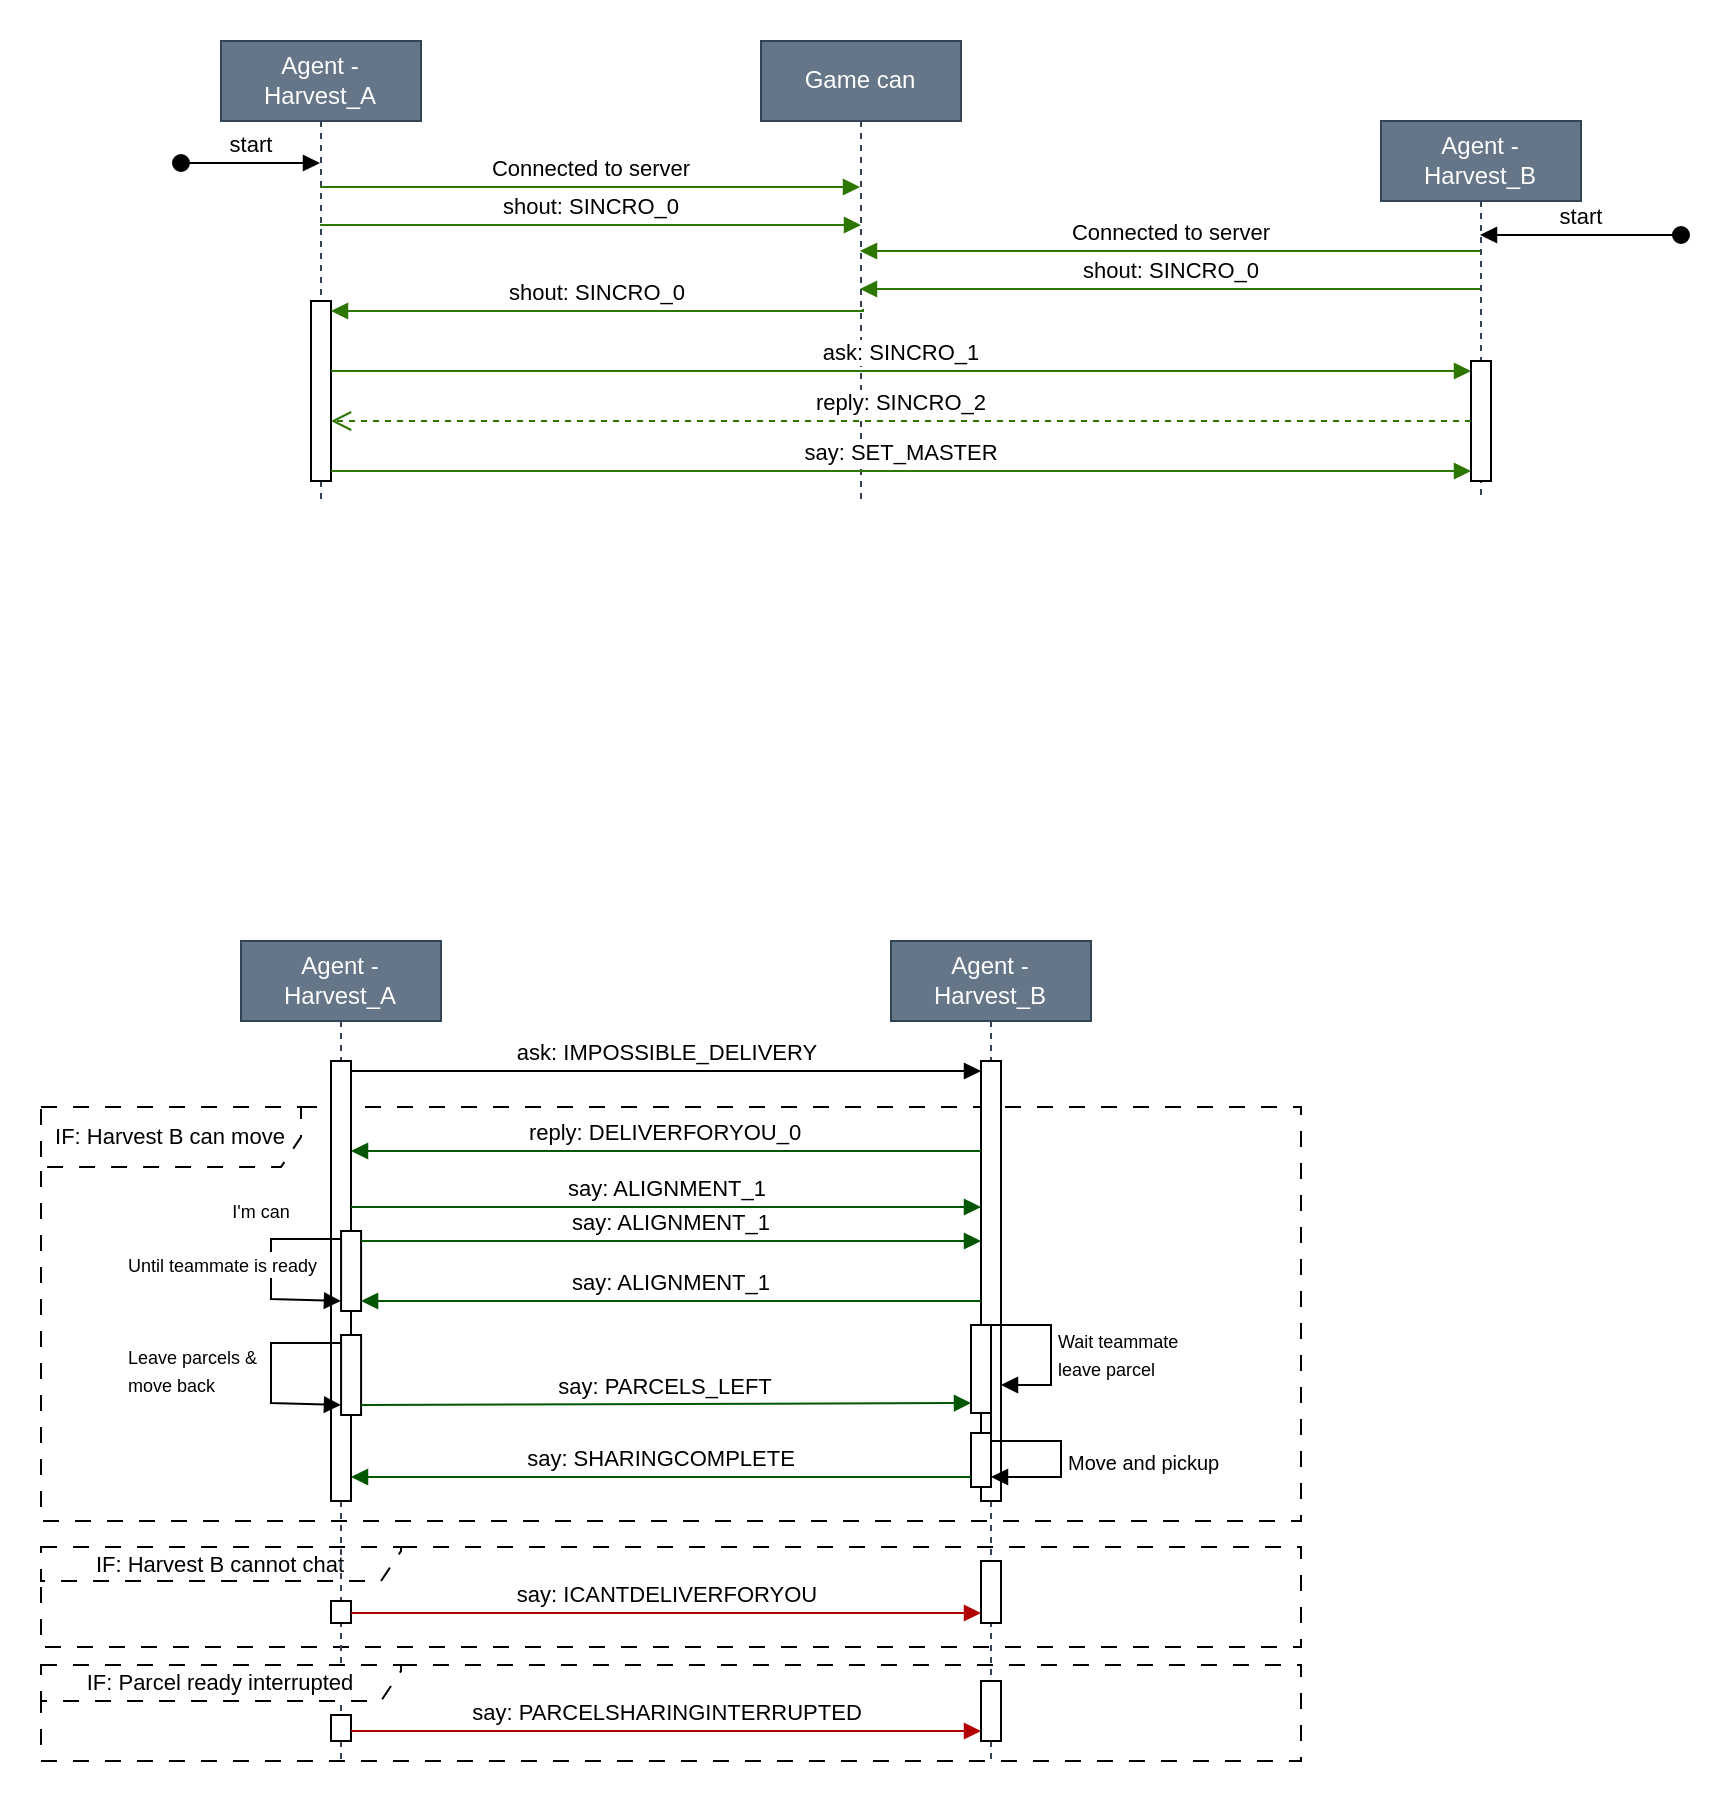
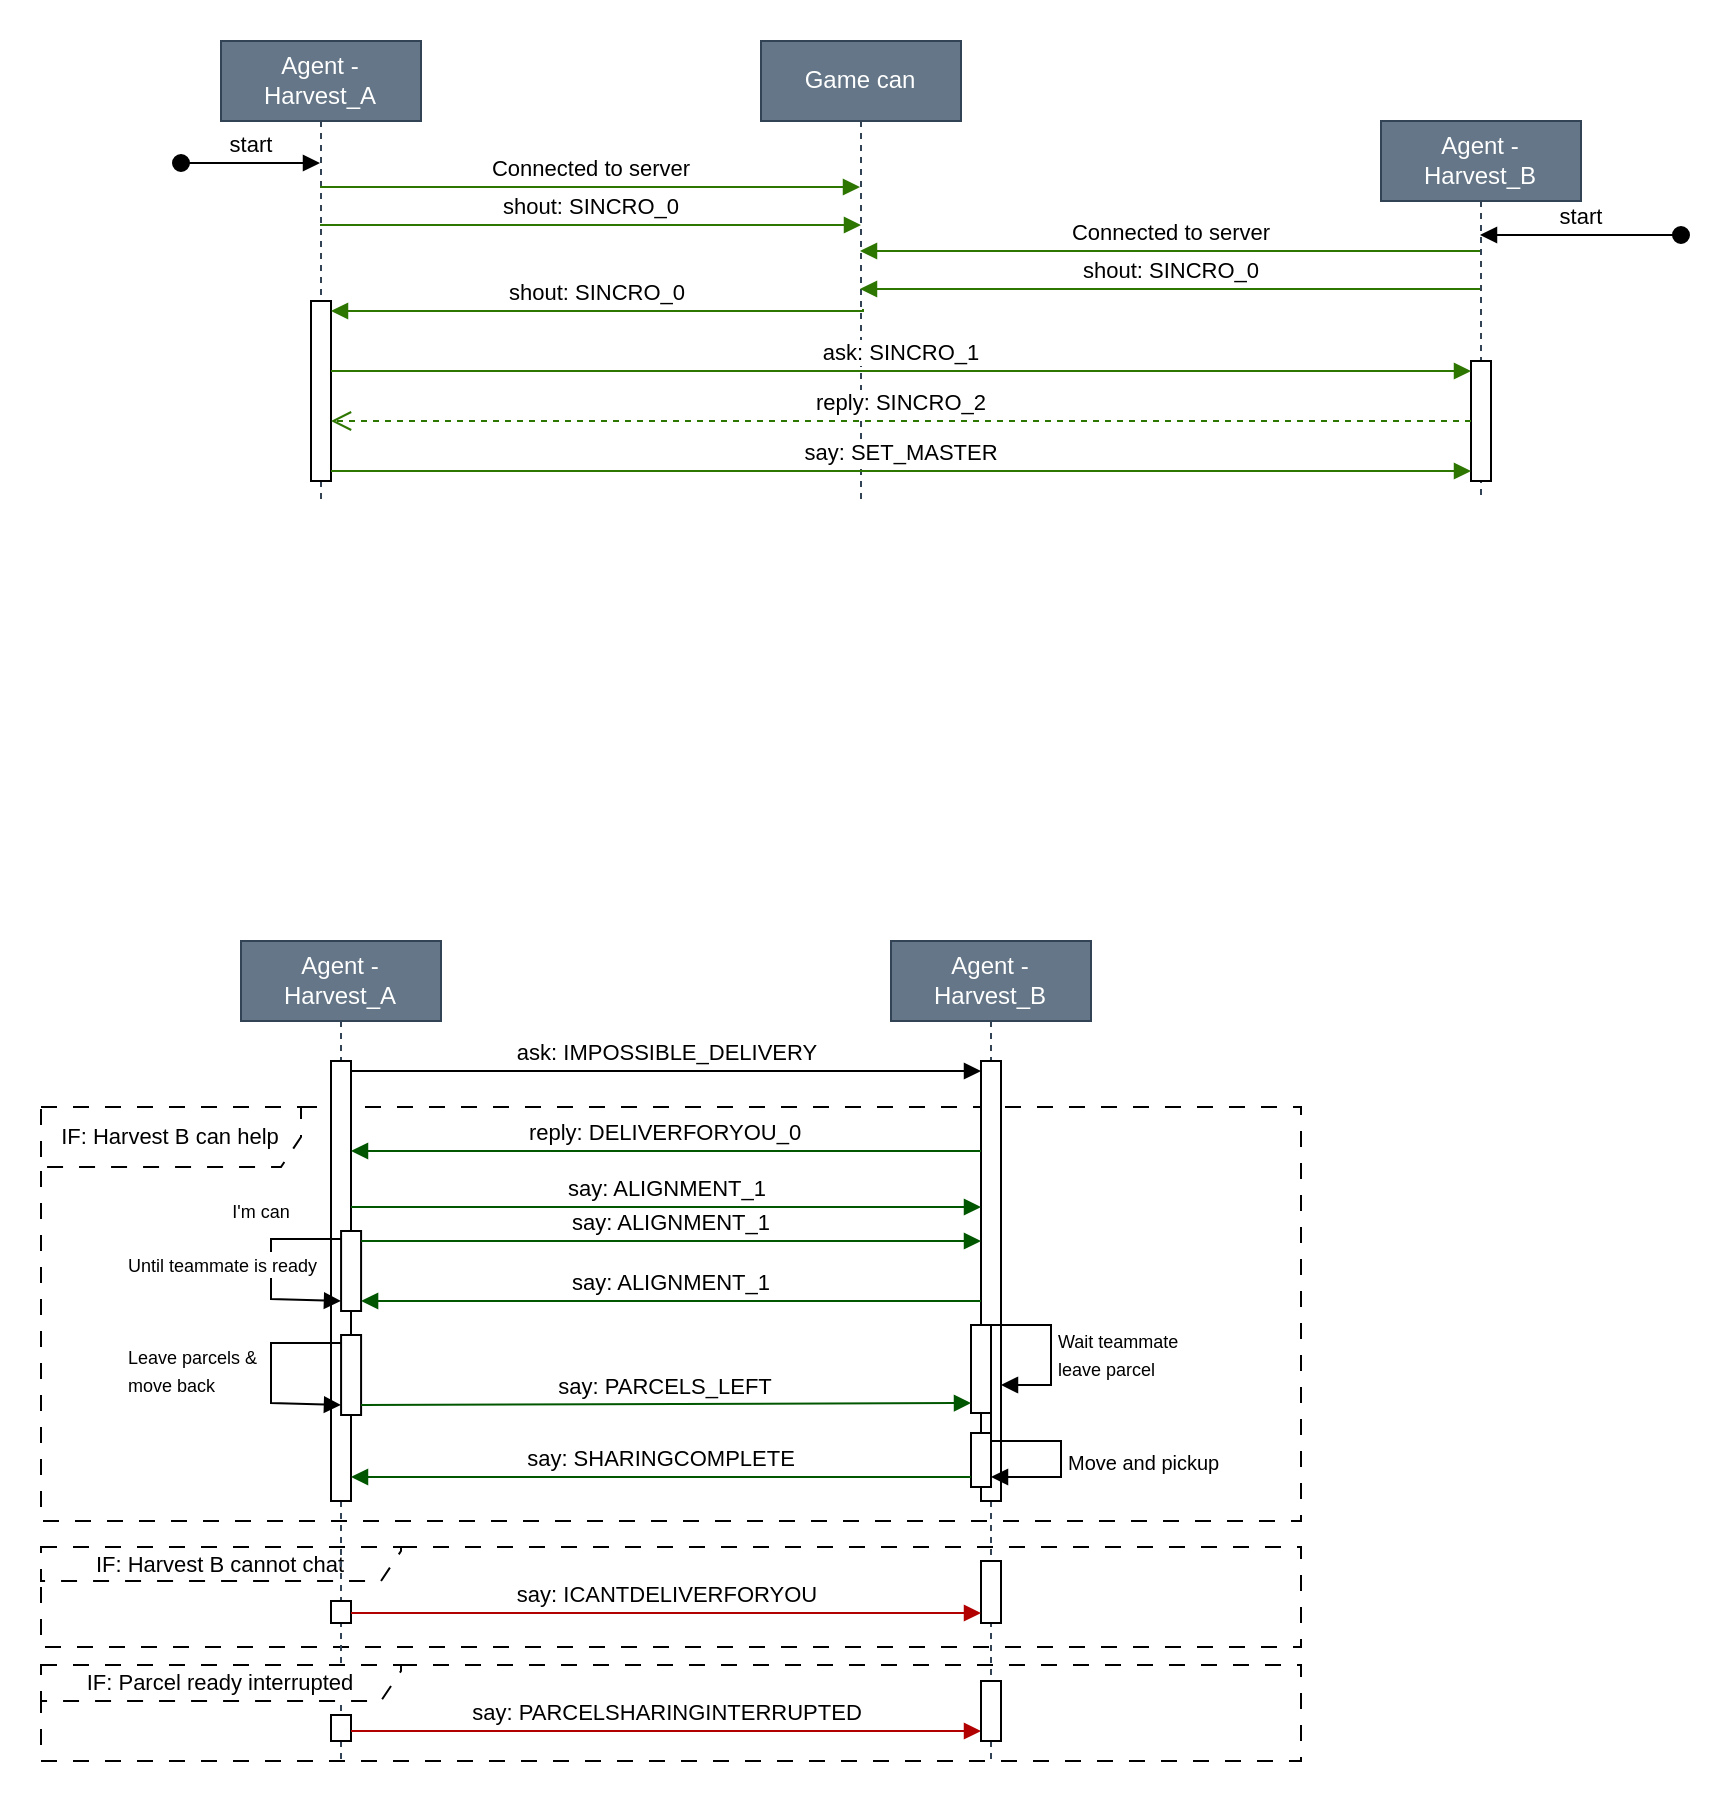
node "IF: Harvest B can move": label "IF: Harvest B can move" -> "IF: Harvest B can help"
